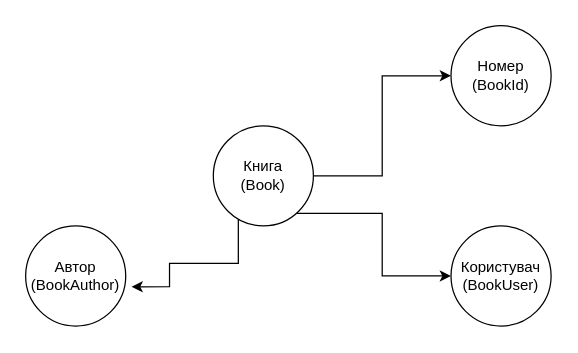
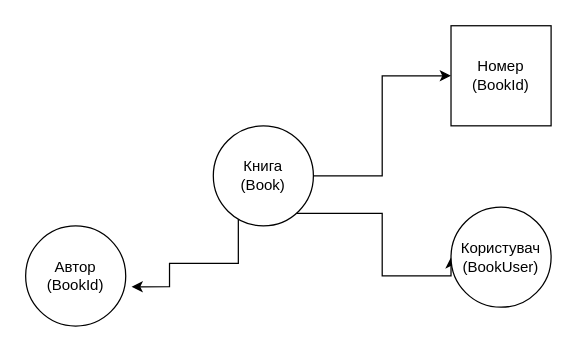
node "Номер (BookId)": shape ellipse -> rectangle
node "Автор (BookAuthor)": label "Автор (BookAuthor)" -> "Автор (BookId)"
node "Користувач (BookUser)": moved (501, 276) -> (501, 257)
